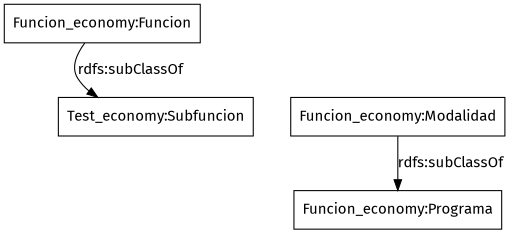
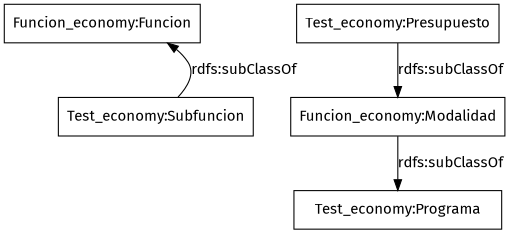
node "Test_economy:Presupuesto": added
edge "Funcion_economy:Funcion" -> "Test_economy:Subfuncion": reversed
node "Funcion_economy:Programa": label "Funcion_economy:Programa" -> "Test_economy:Programa"
